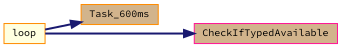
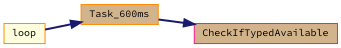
edge "loop" -> "CheckIfTypedAvailable": now "Task_600ms" -> "CheckIfTypedAvailable"
